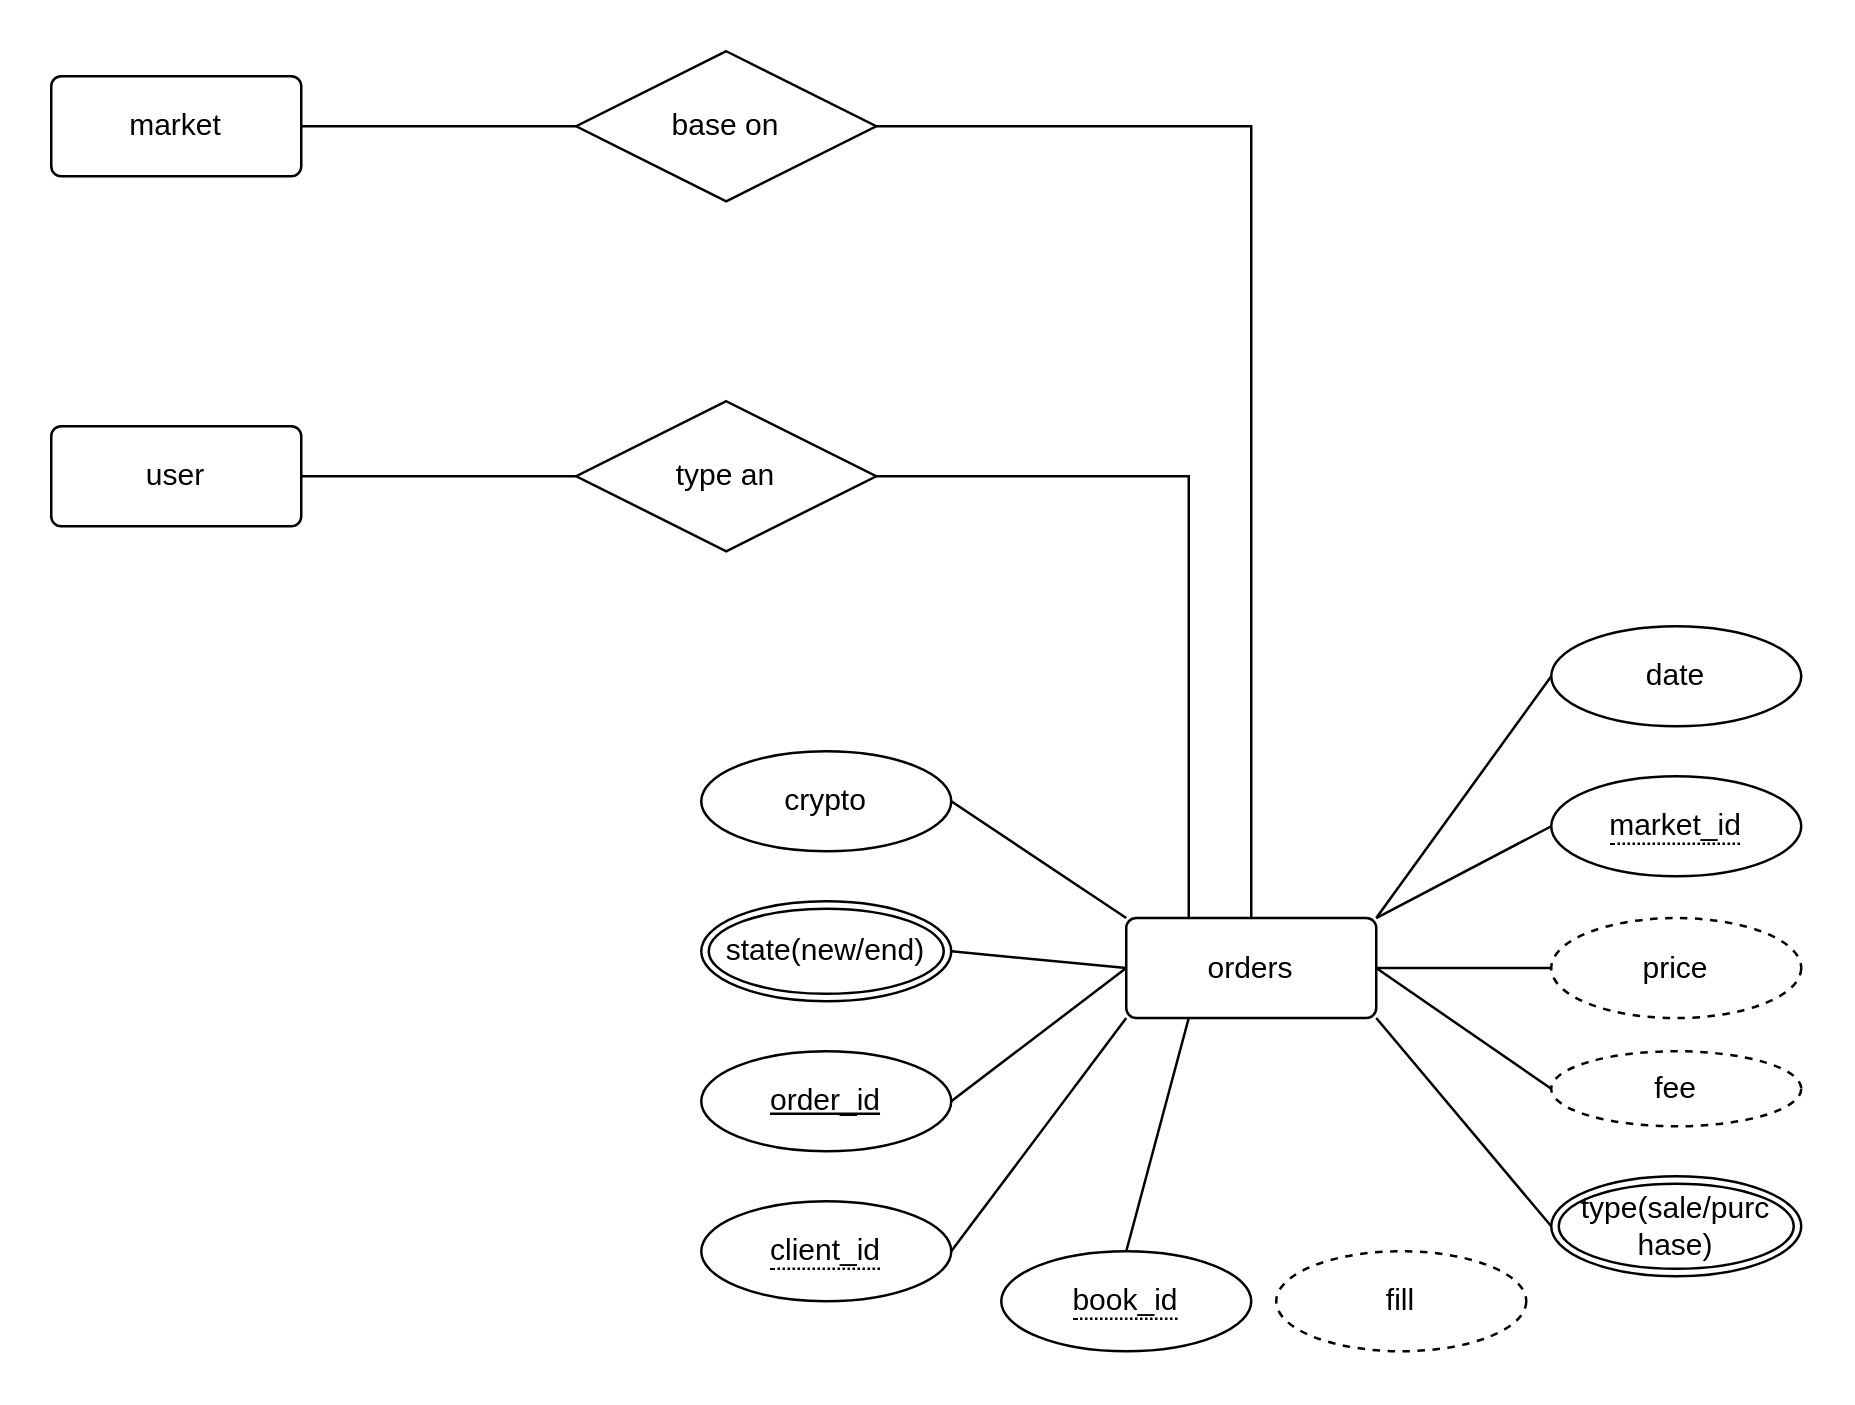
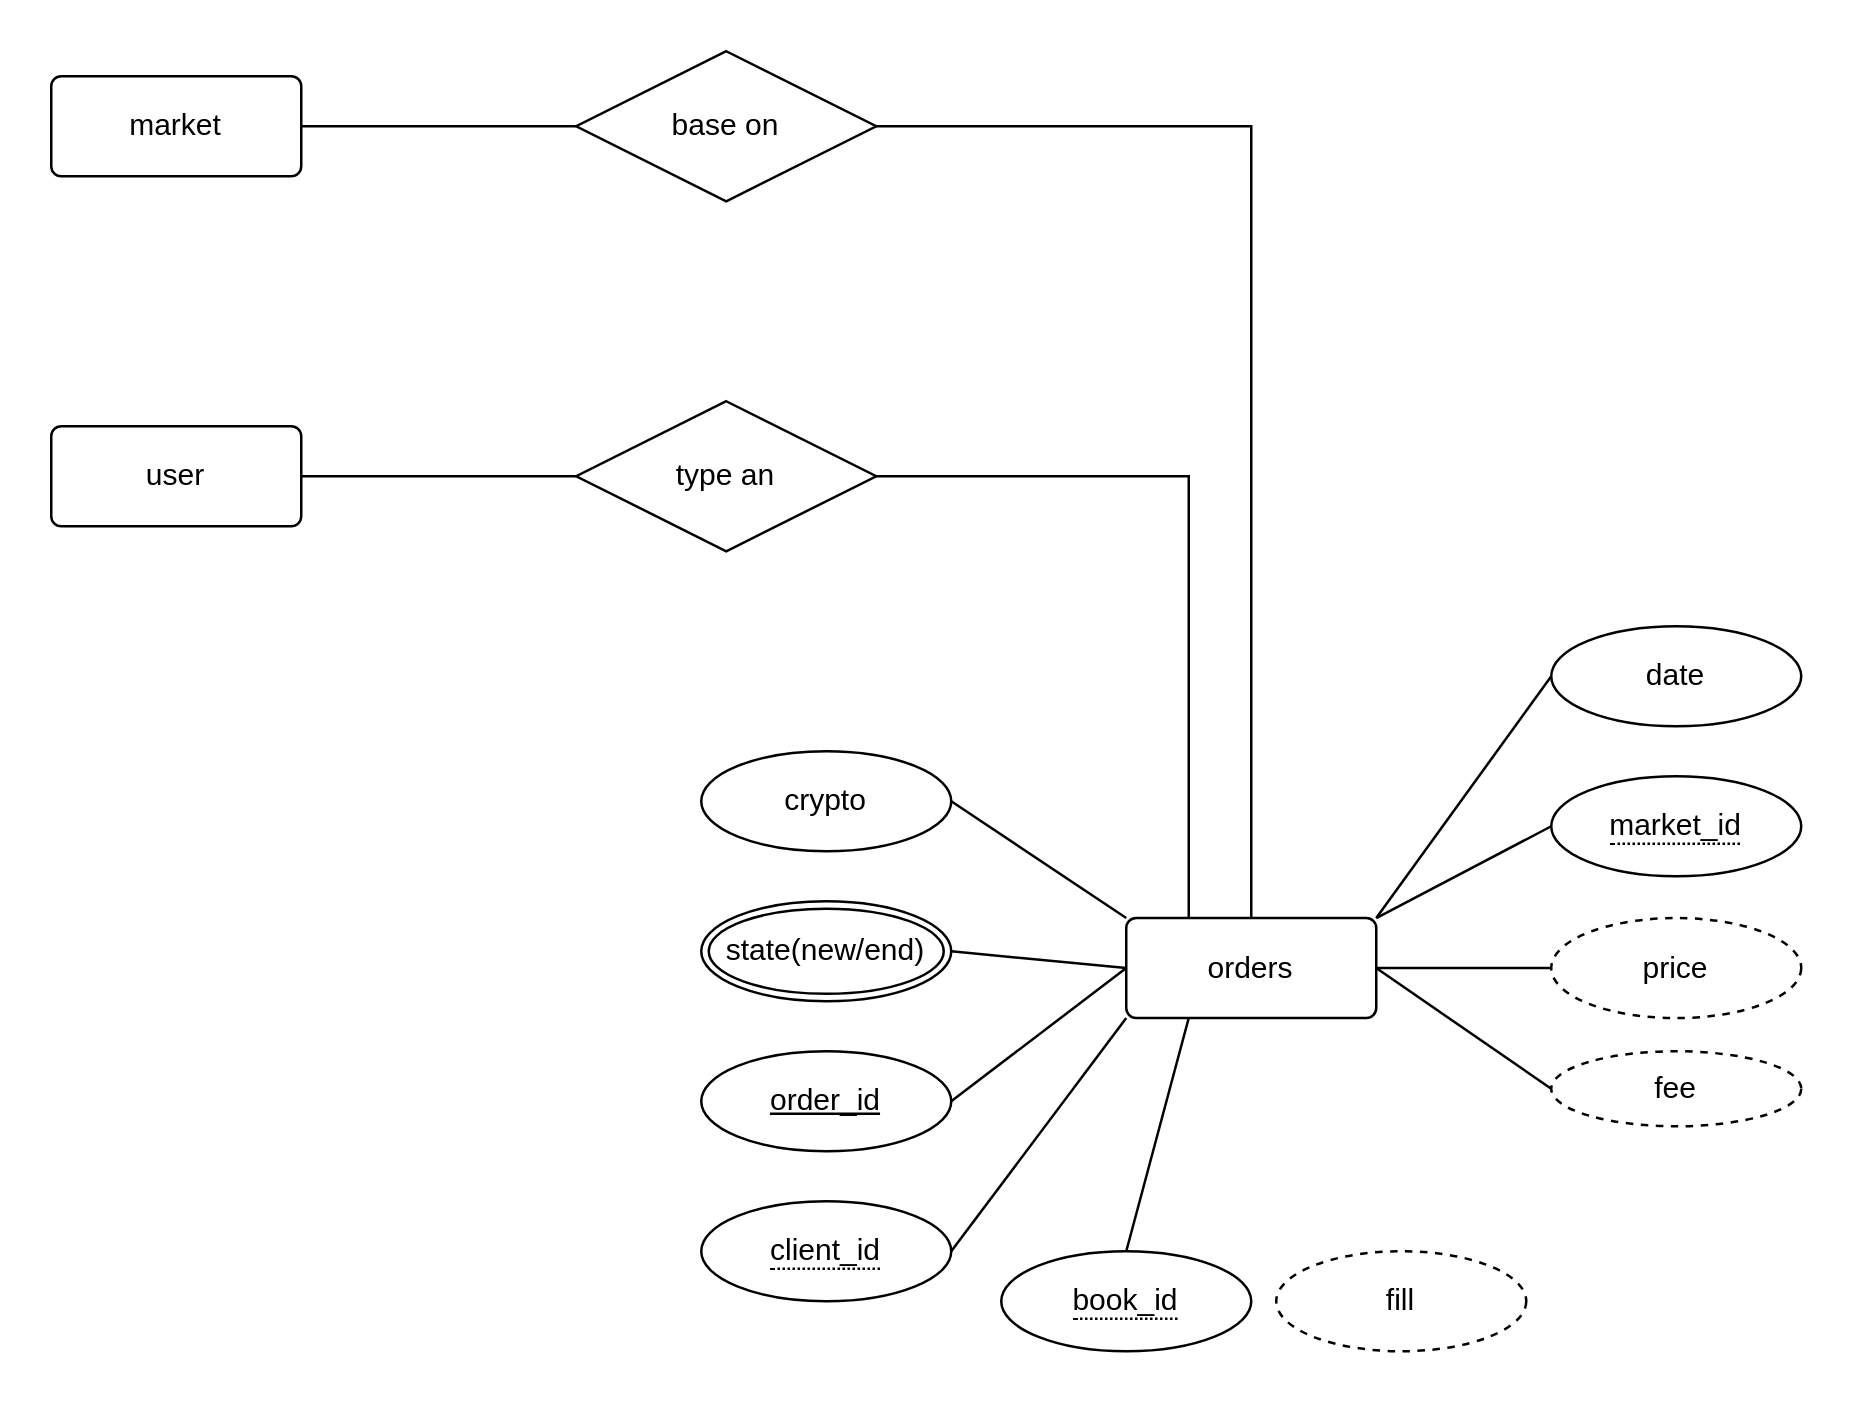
edge "orders" -- "type(sale/purc hase)": removed
node "type(sale/purc hase)": removed
